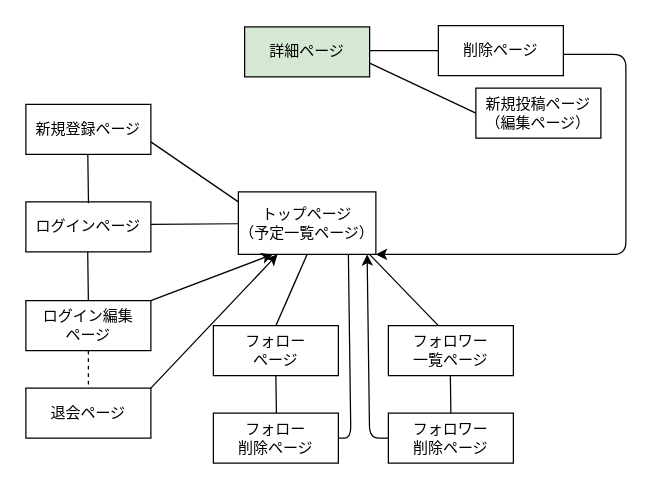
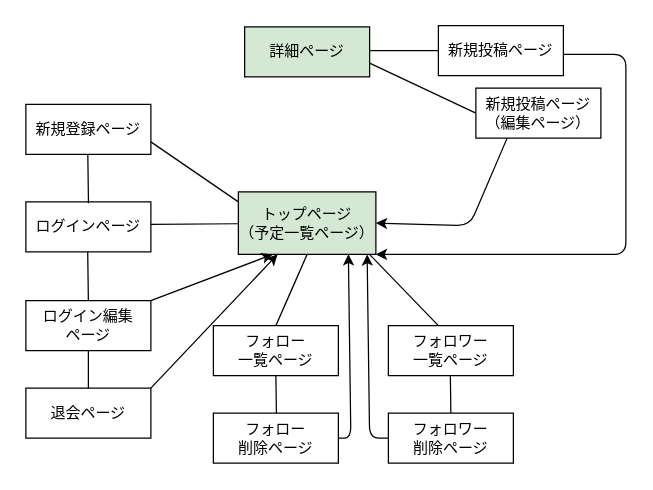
node "削除ページ": label "削除ページ" -> "新規投稿ページ"
edge "新規投稿ページ （編集ページ）" -> "トップページ （予定一覧ページ）": added
node "トップページ （予定一覧ページ）": fillcolor #ffffff -> #d5e8d4
edge "トップページ （予定一覧ページ）" -- "フォロー 削除ページ": arrowhead none -> classic
node "フォロー ページ": label "フォロー ページ" -> "フォロー 一覧ページ"
edge "ログイン編集 ページ" -- "退会ページ": style dashed -> solid
